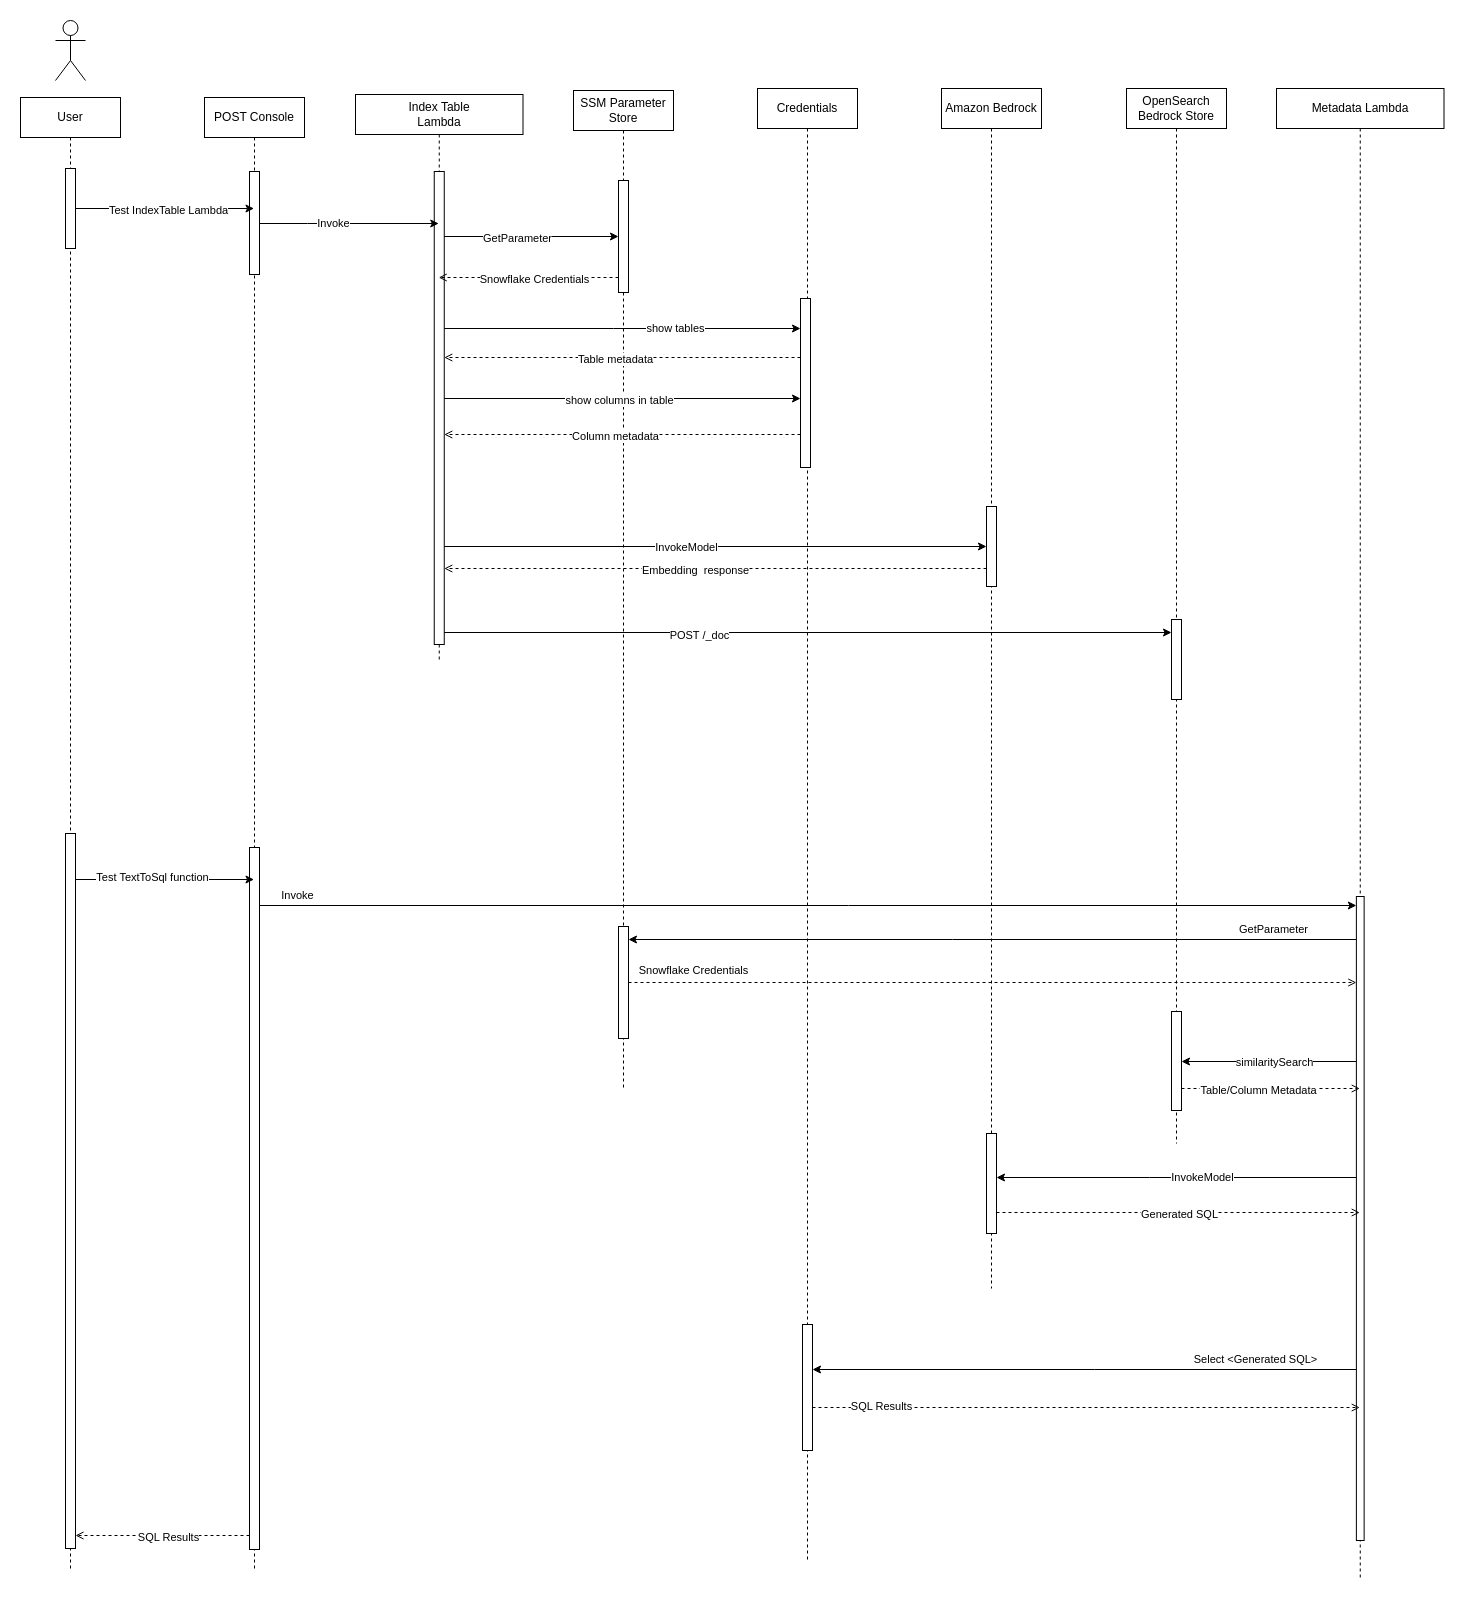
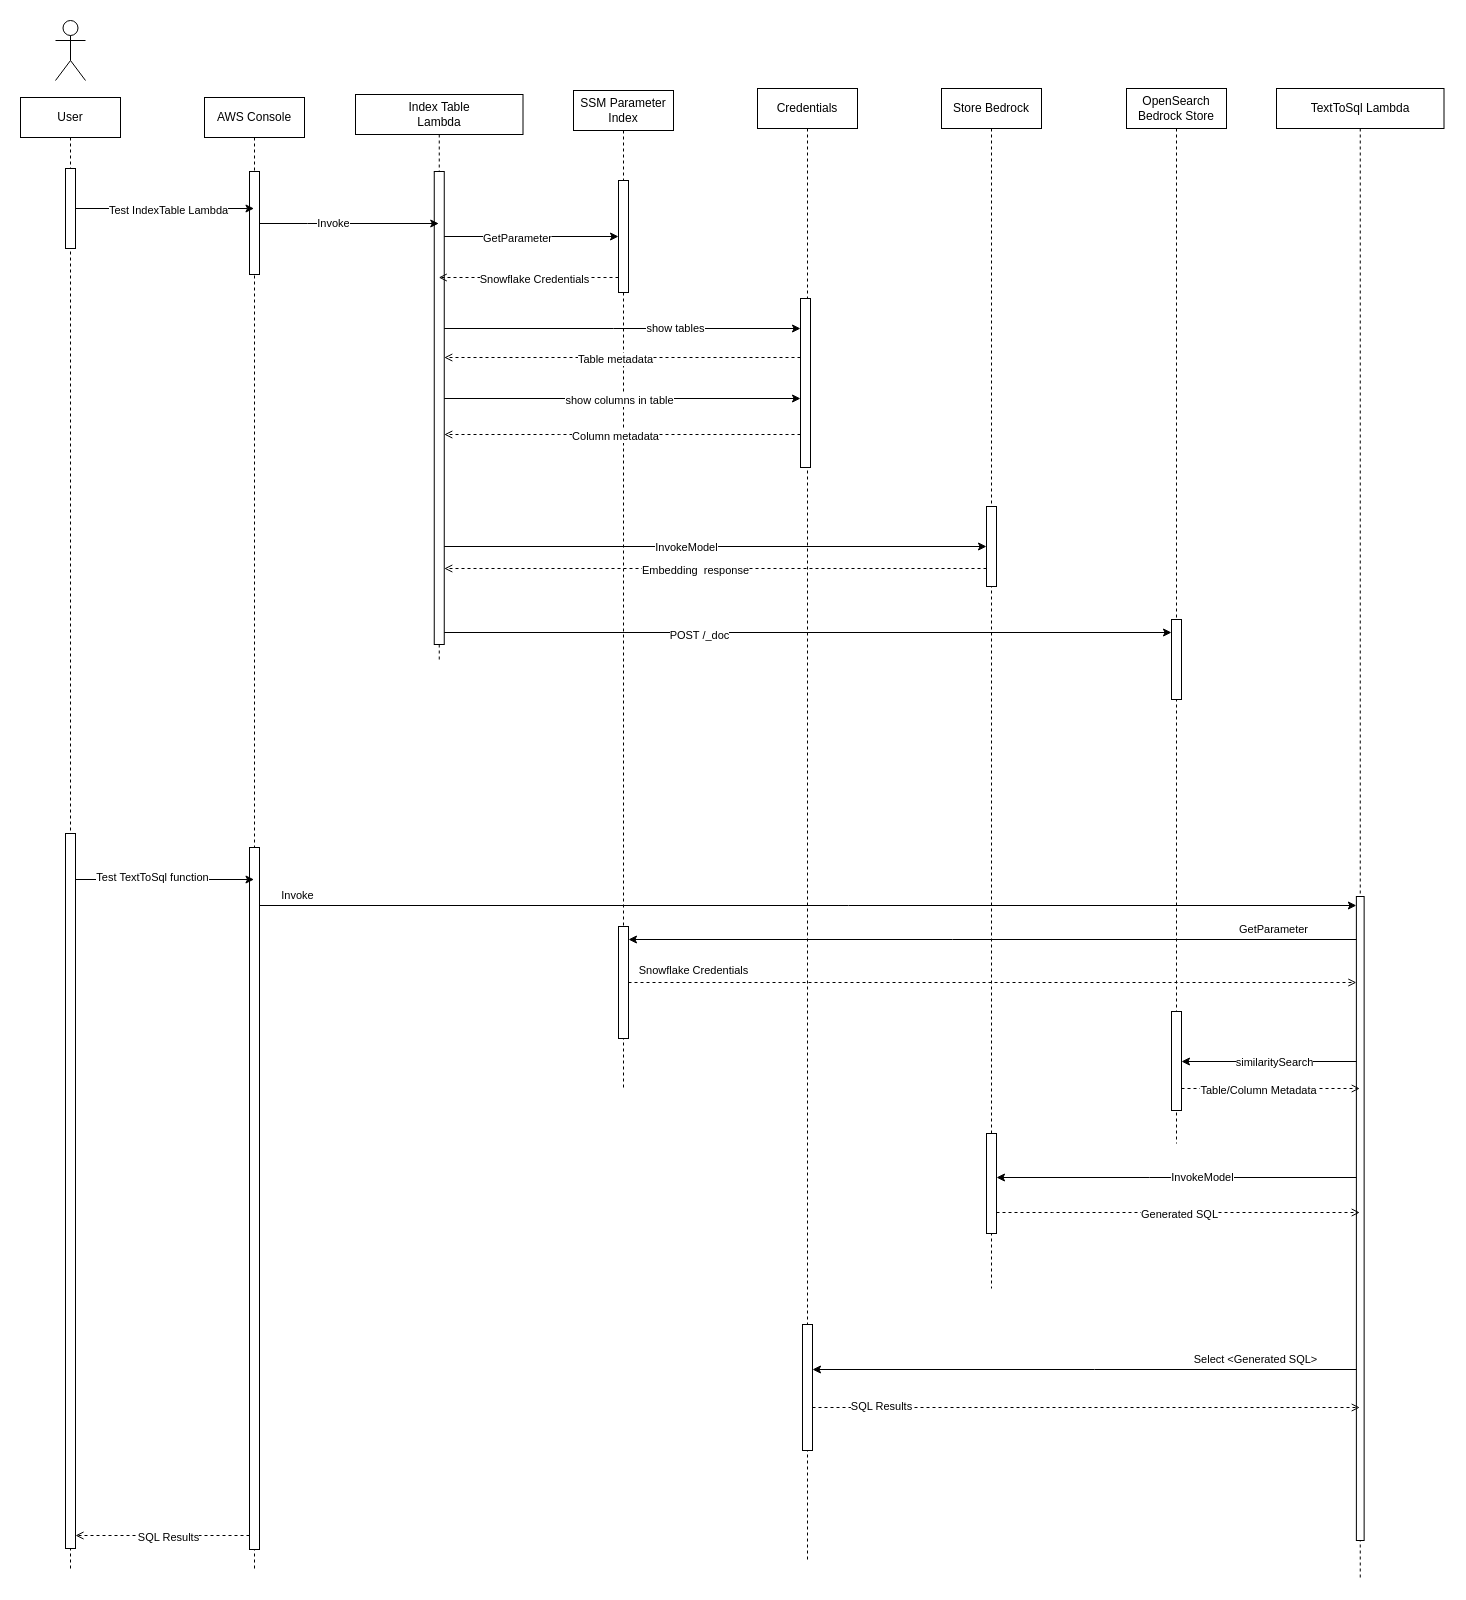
node "Amazon Bedrock": label "Amazon Bedrock" -> "Store Bedrock"
node "Metadata Lambda": label "Metadata Lambda" -> "TextToSql Lambda"
node "SSM Parameter Store": label "SSM Parameter Store" -> "SSM Parameter Index"
node "POST Console": label "POST Console" -> "AWS Console"
